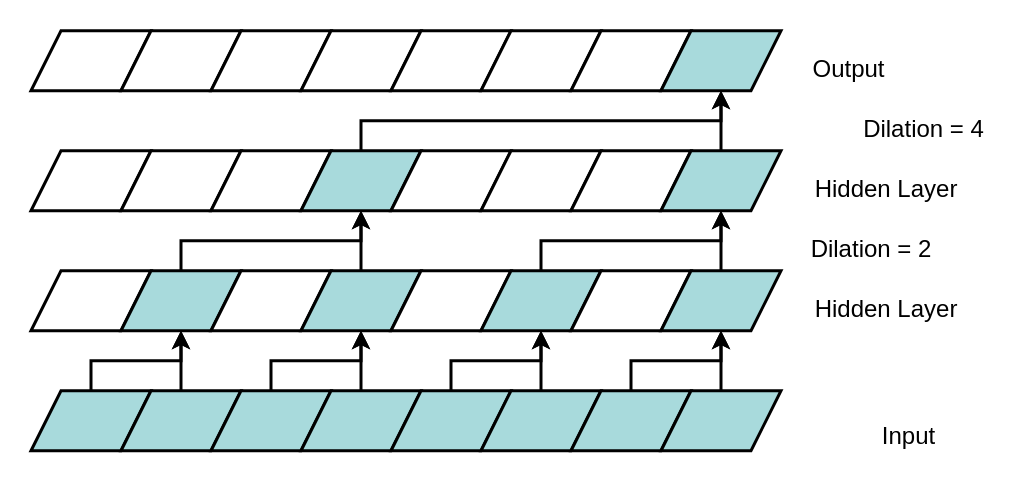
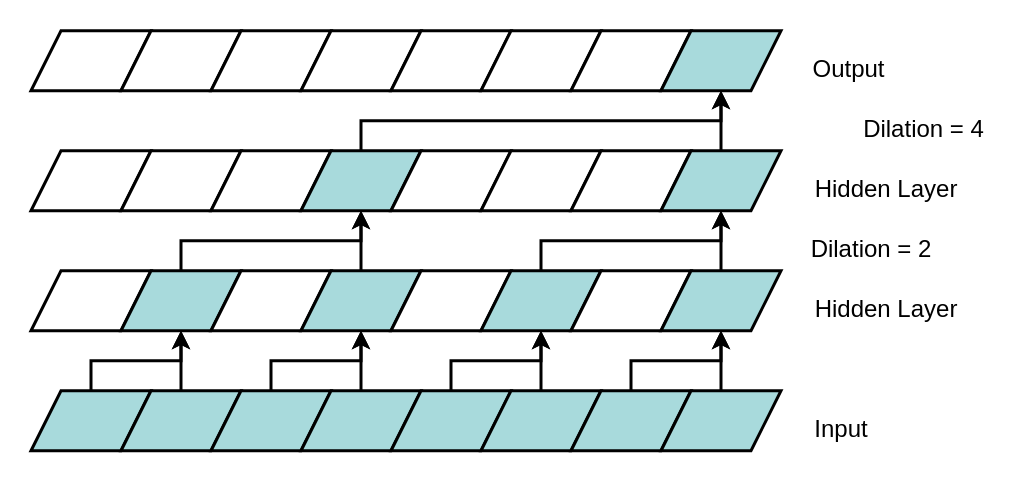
node "Input": moved (908, 436) -> (841, 428)
